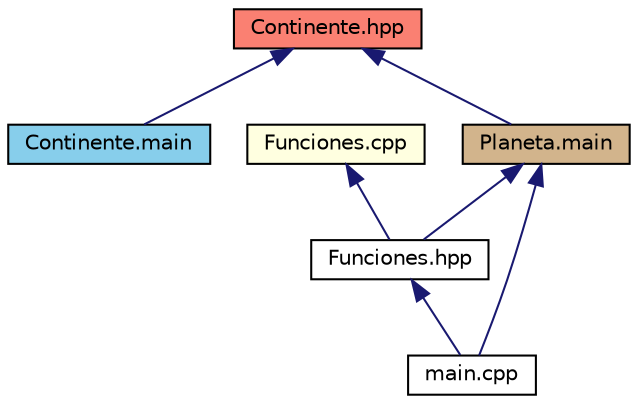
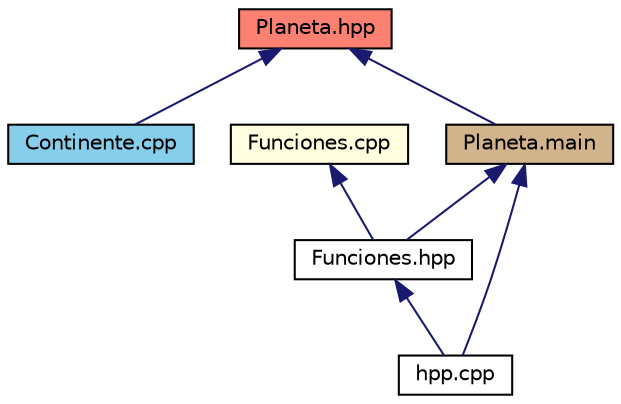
node "Continente.hpp": label "Continente.hpp" -> "Planeta.hpp"
node "Continente.main": label "Continente.main" -> "Continente.cpp"
node "main.cpp": label "main.cpp" -> "hpp.cpp"
